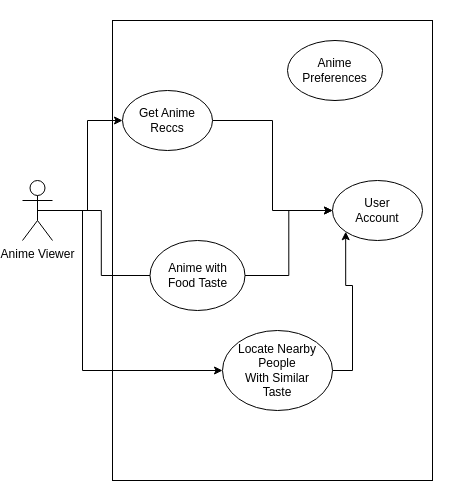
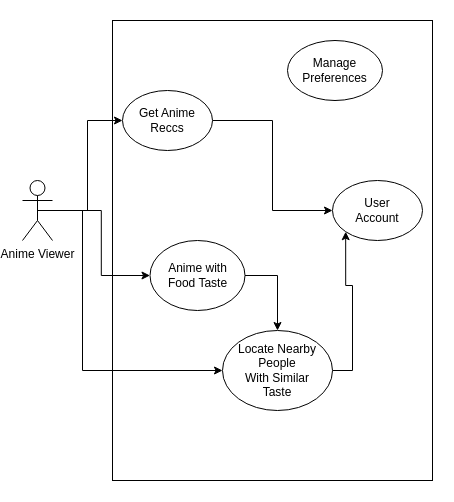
node "Anime Preferences": label "Anime Preferences" -> "Manage Preferences"
edge "Anime with Food Taste" -> "User Account": now "Anime with Food Taste" -> "Locate Nearby People With Similar Taste"
edge "Anime Viewer" -- "Anime with Food Taste": arrowhead none -> classic
